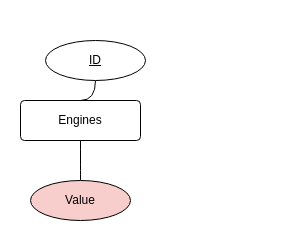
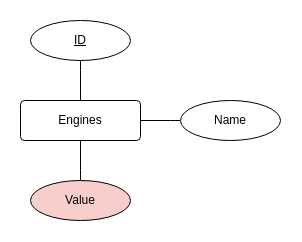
node "ID": moved (96, 61) -> (81, 41)
edge "Engines" -- "Name": added
node "Name": added
